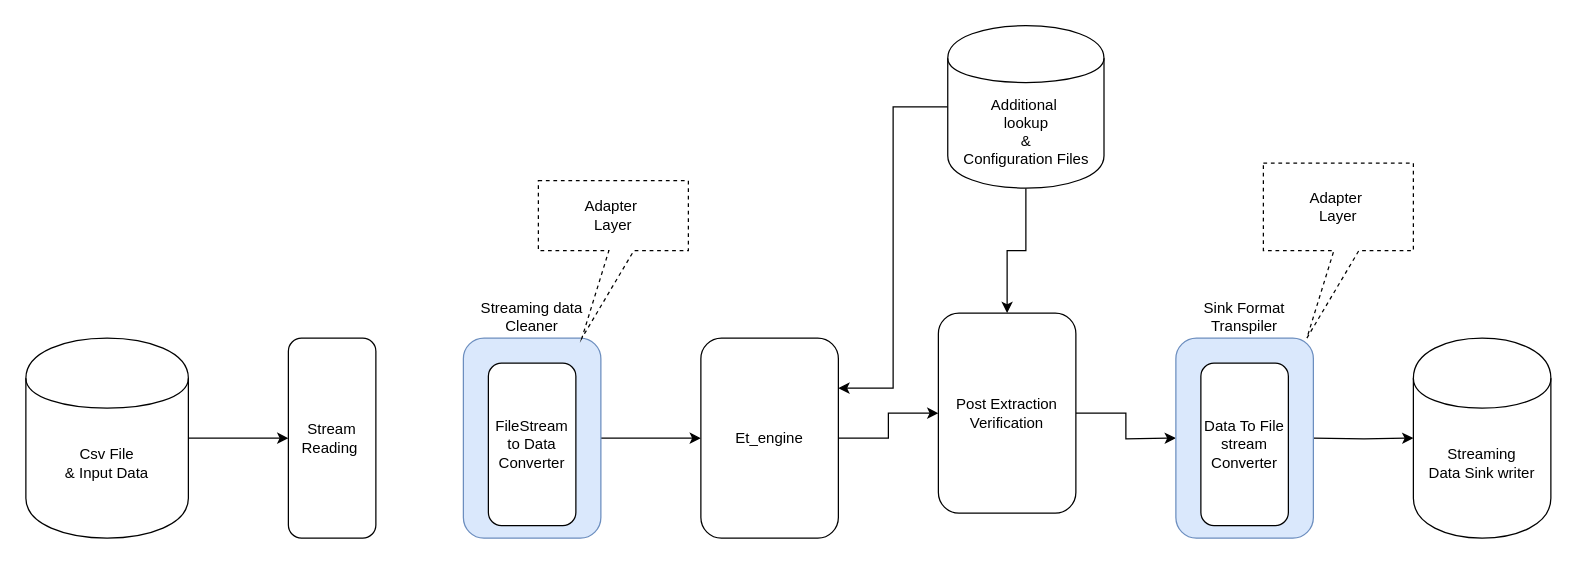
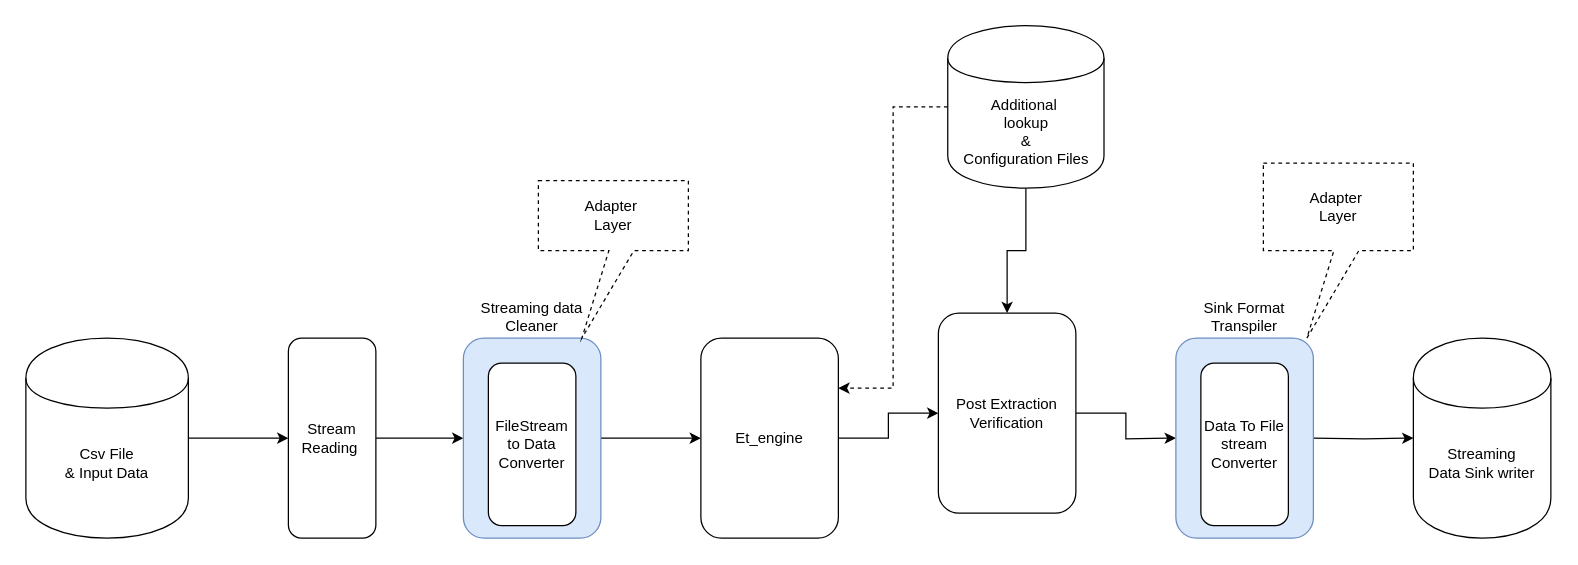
edge "Additional lookup & Configuration Files" -> "Et_engine": style solid -> dashed
edge "Stream Reading" -> "Streaming data Cleaner": added
